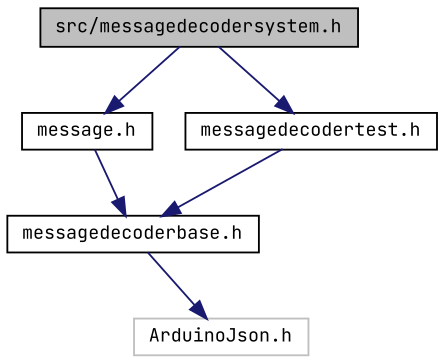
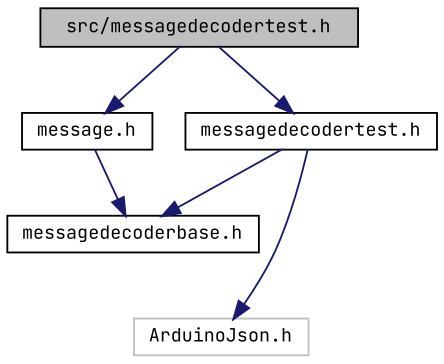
node "src/messagedecodersystem.h": label "src/messagedecodersystem.h" -> "src/messagedecodertest.h"
edge "messagedecoderbase.h" -> "ArduinoJson.h": now "messagedecodertest.h" -> "ArduinoJson.h"
